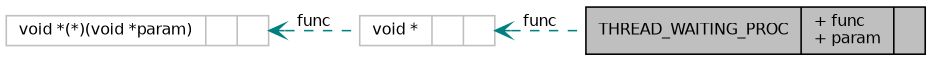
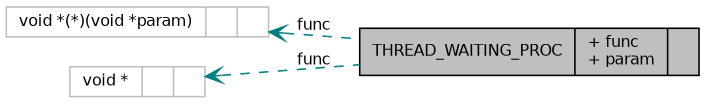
edge "void *" -> "void *(*)(void *param)": now "THREAD_WAITING_PROC" -> "void *(*)(void *param)"
